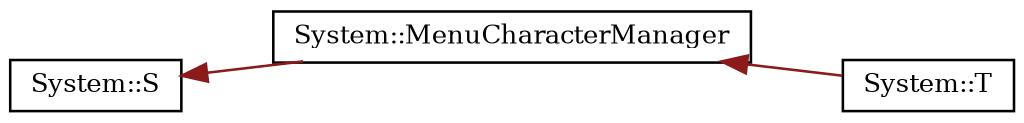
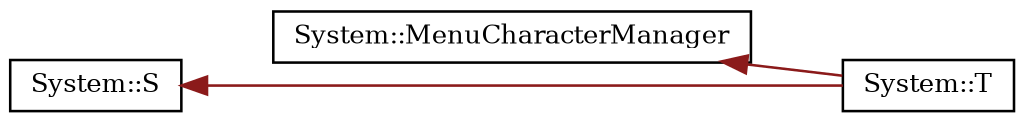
edge "System::MenuCharacterManager" -> "System::S": now "System::T" -> "System::S"
